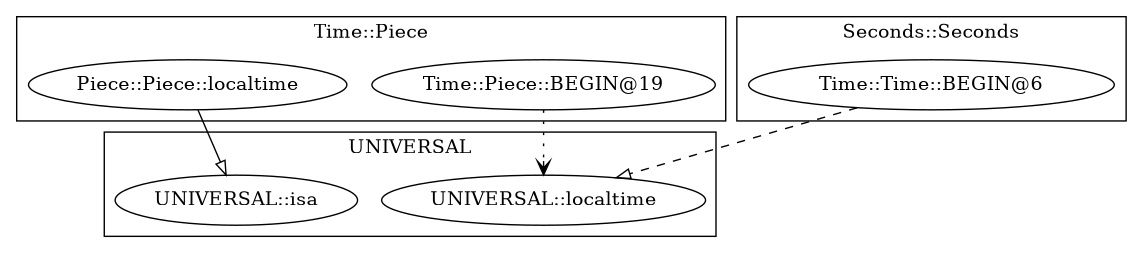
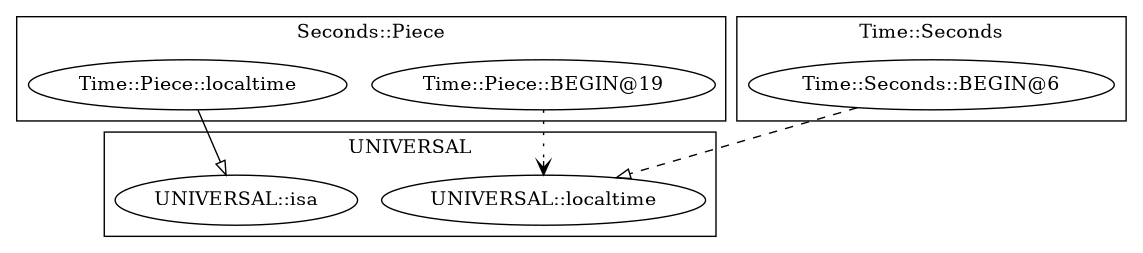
cluster "Time::Piece": label "Time::Piece" -> "Seconds::Piece"
cluster "Seconds::Seconds": label "Seconds::Seconds" -> "Time::Seconds"
node "Piece::Piece::localtime": label "Piece::Piece::localtime" -> "Time::Piece::localtime"
node "Time::Time::BEGIN@6": label "Time::Time::BEGIN@6" -> "Time::Seconds::BEGIN@6"
